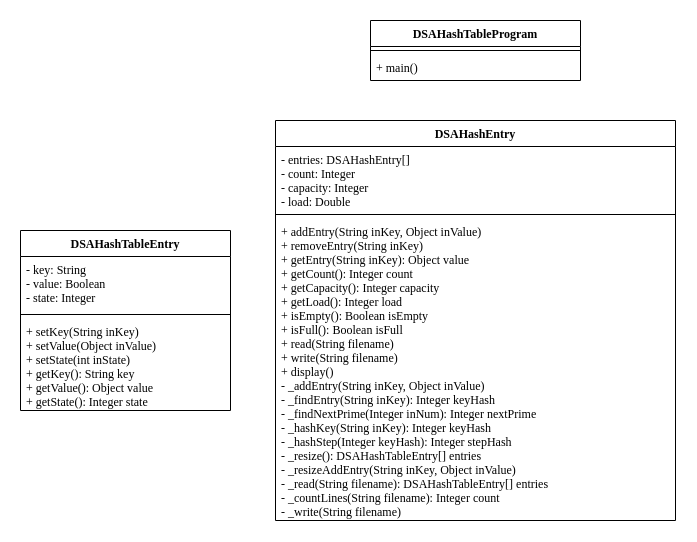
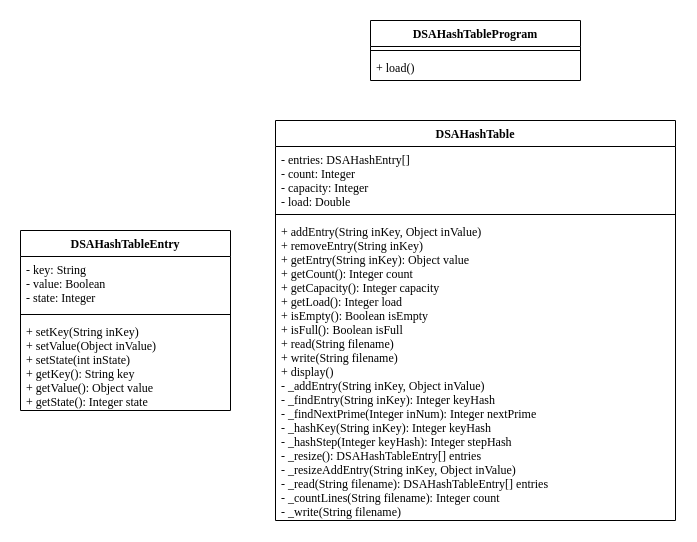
node "+ main()": label "+ main()" -> "+ load()"
node "DSAHashEntry": label "DSAHashEntry" -> "DSAHashTable"
